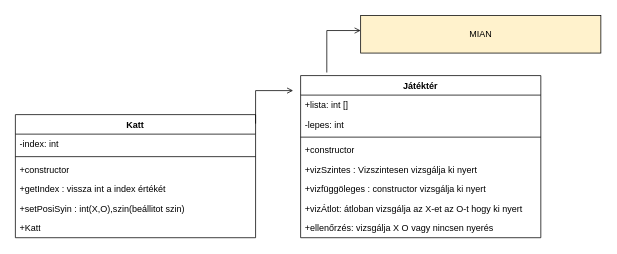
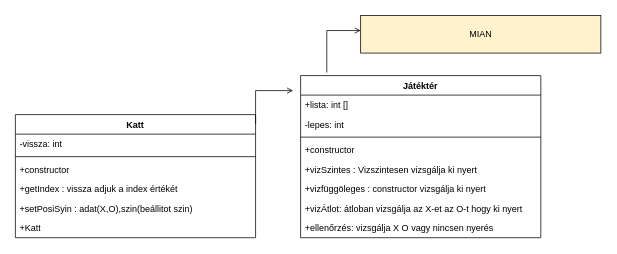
node "-index: int": label "-index: int" -> "-vissza: int"
node "+getIndex : vissza int a index értékét": label "+getIndex : vissza int a index értékét" -> "+getIndex : vissza adjuk a index értékét"
node "+setPosiSyin : int(X,O),szin(beállitot szin)": label "+setPosiSyin : int(X,O),szin(beállitot szin)" -> "+setPosiSyin : adat(X,O),szin(beállitot szin)"
